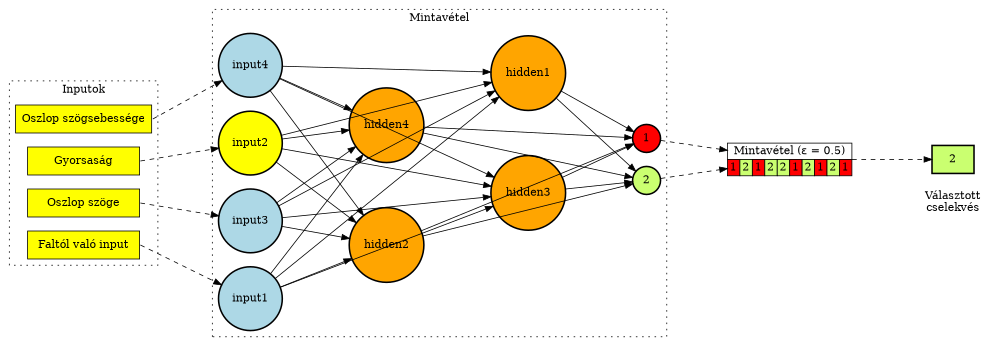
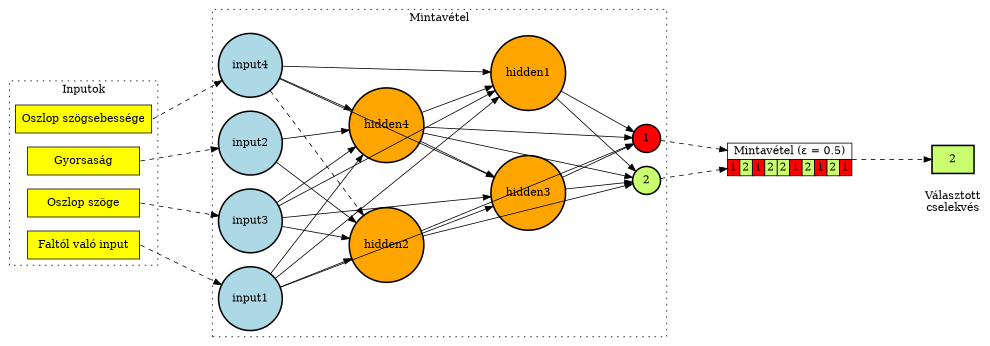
edge "input2" -> "hidden1": now "hidden4" -> "hidden1"
node "input2": fillcolor yellow -> lightblue
edge "input4" -> "hidden2": style solid -> dashed
edge "input2" -> "hidden3": now "hidden4" -> "hidden3"
